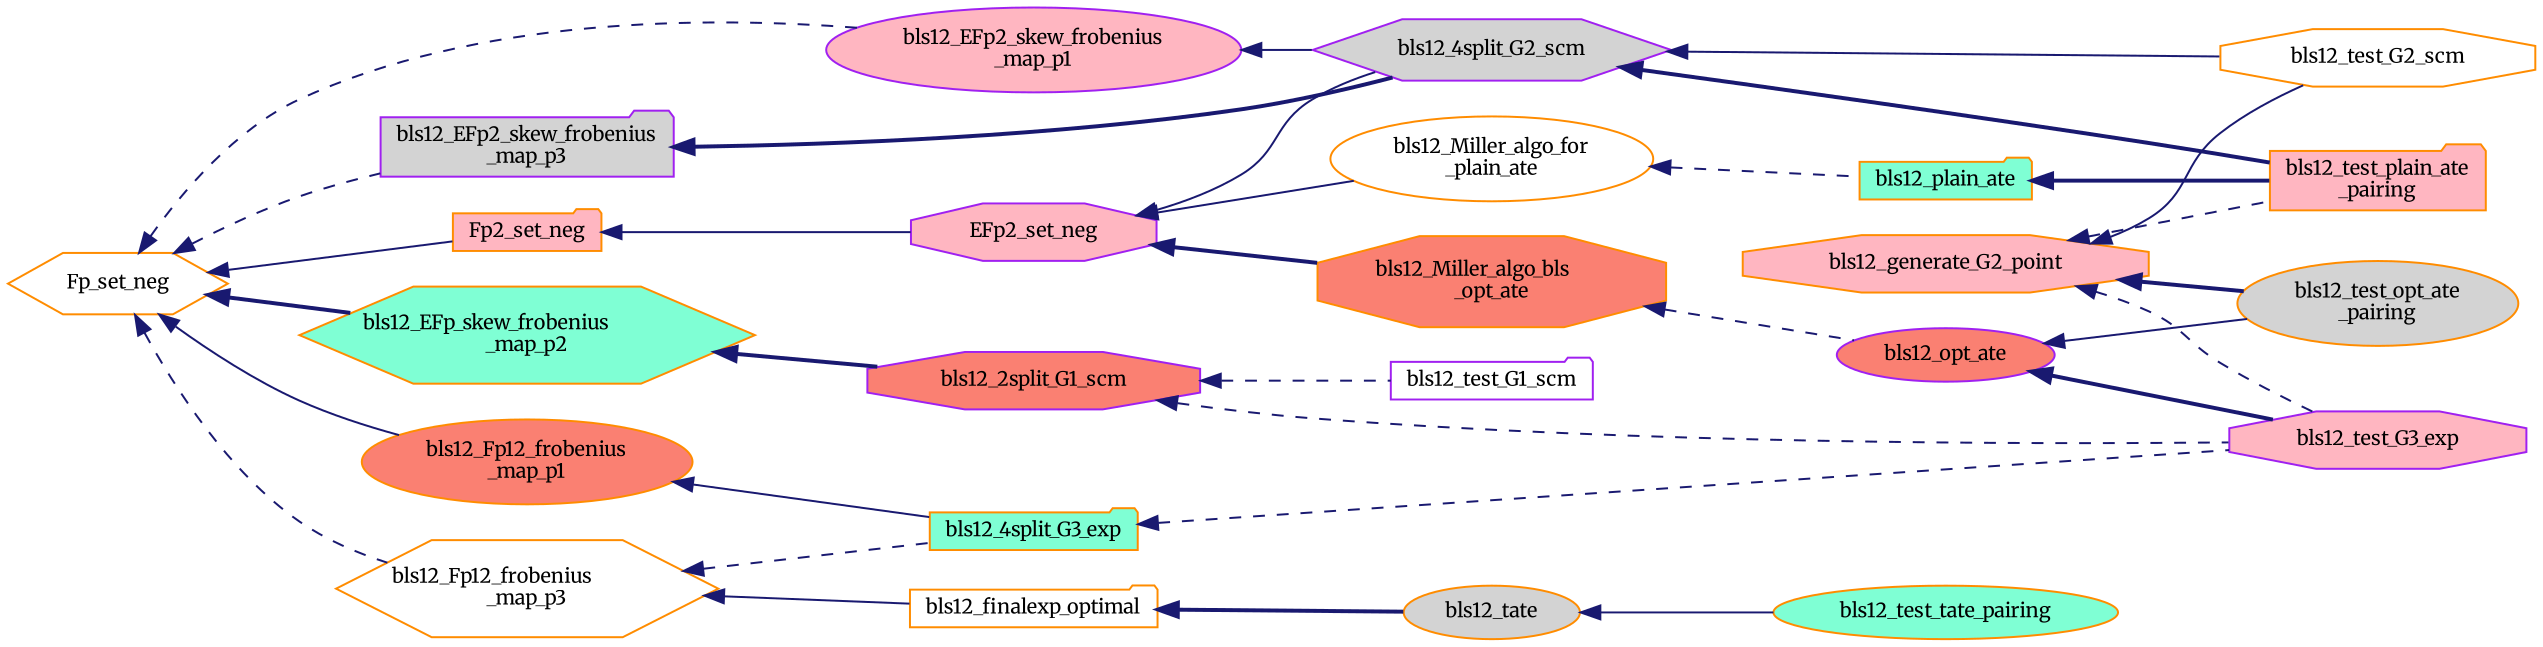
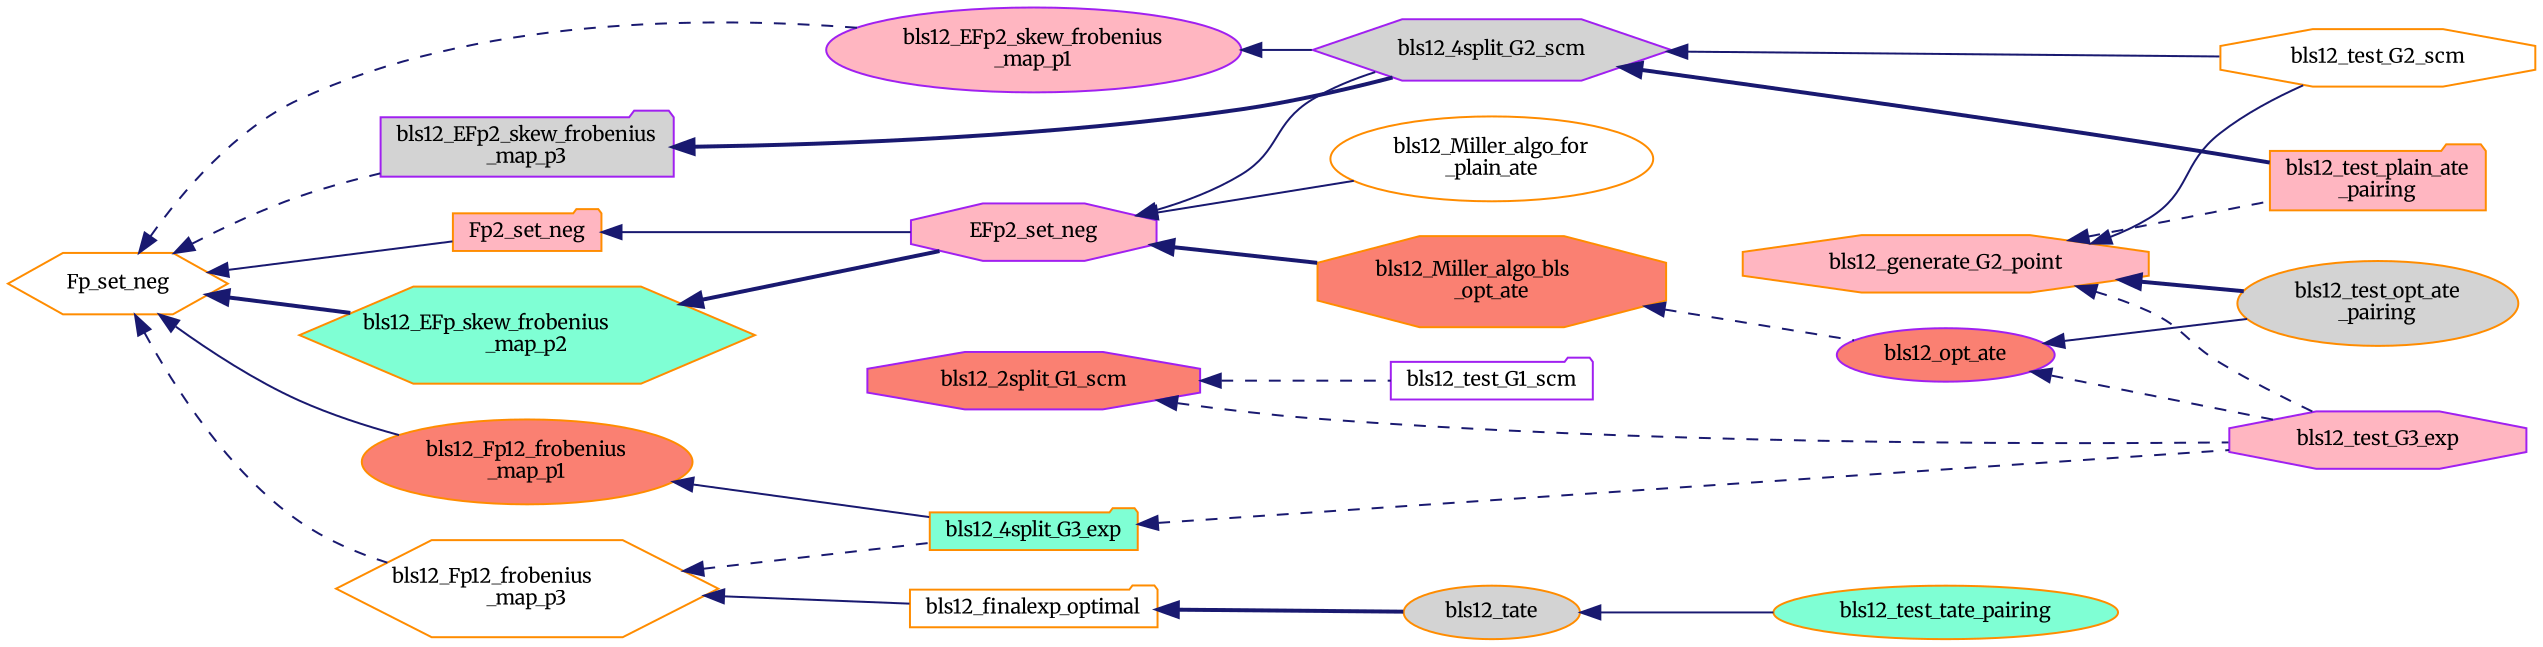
node "bls12_plain_ate": removed
edge "bls12_2split_G1_scm" -> "bls12_EFp_skew_frobenius _map_p2": now "EFp2_set_neg" -> "bls12_EFp_skew_frobenius _map_p2"
edge "bls12_test_G3_exp" -> "bls12_opt_ate": style bold -> dashed
